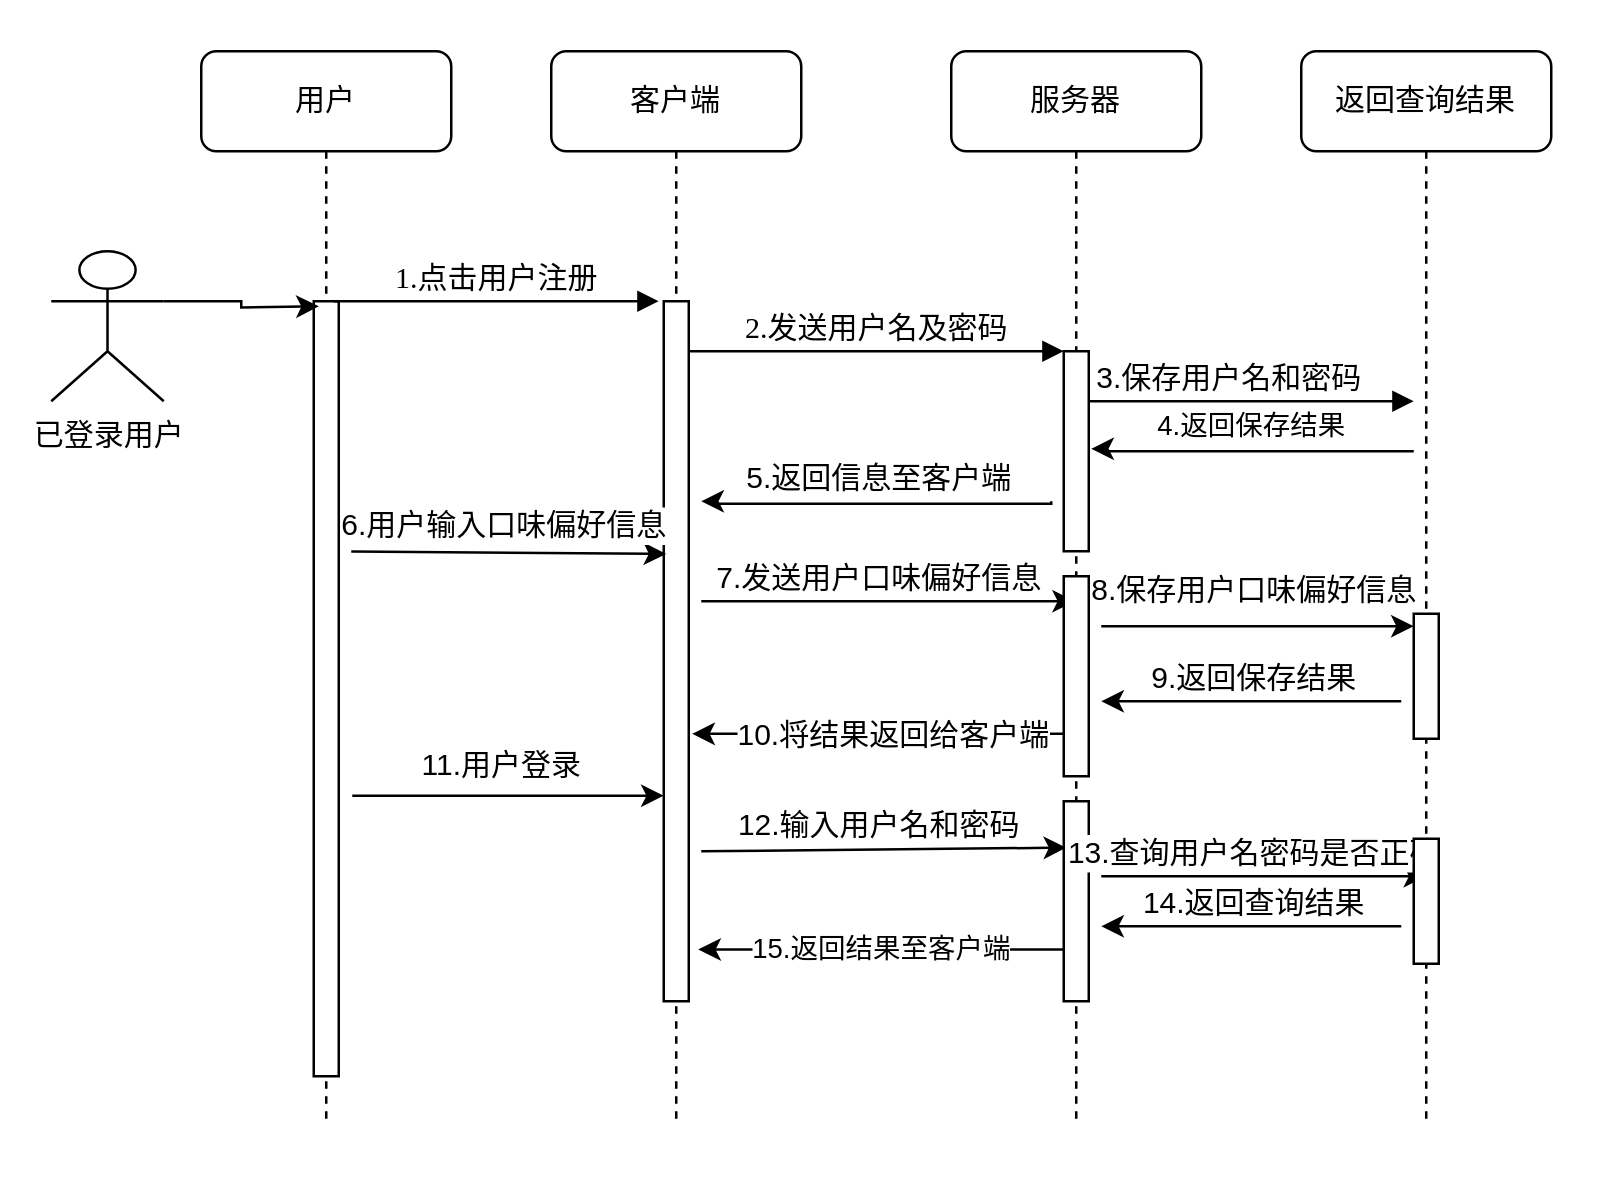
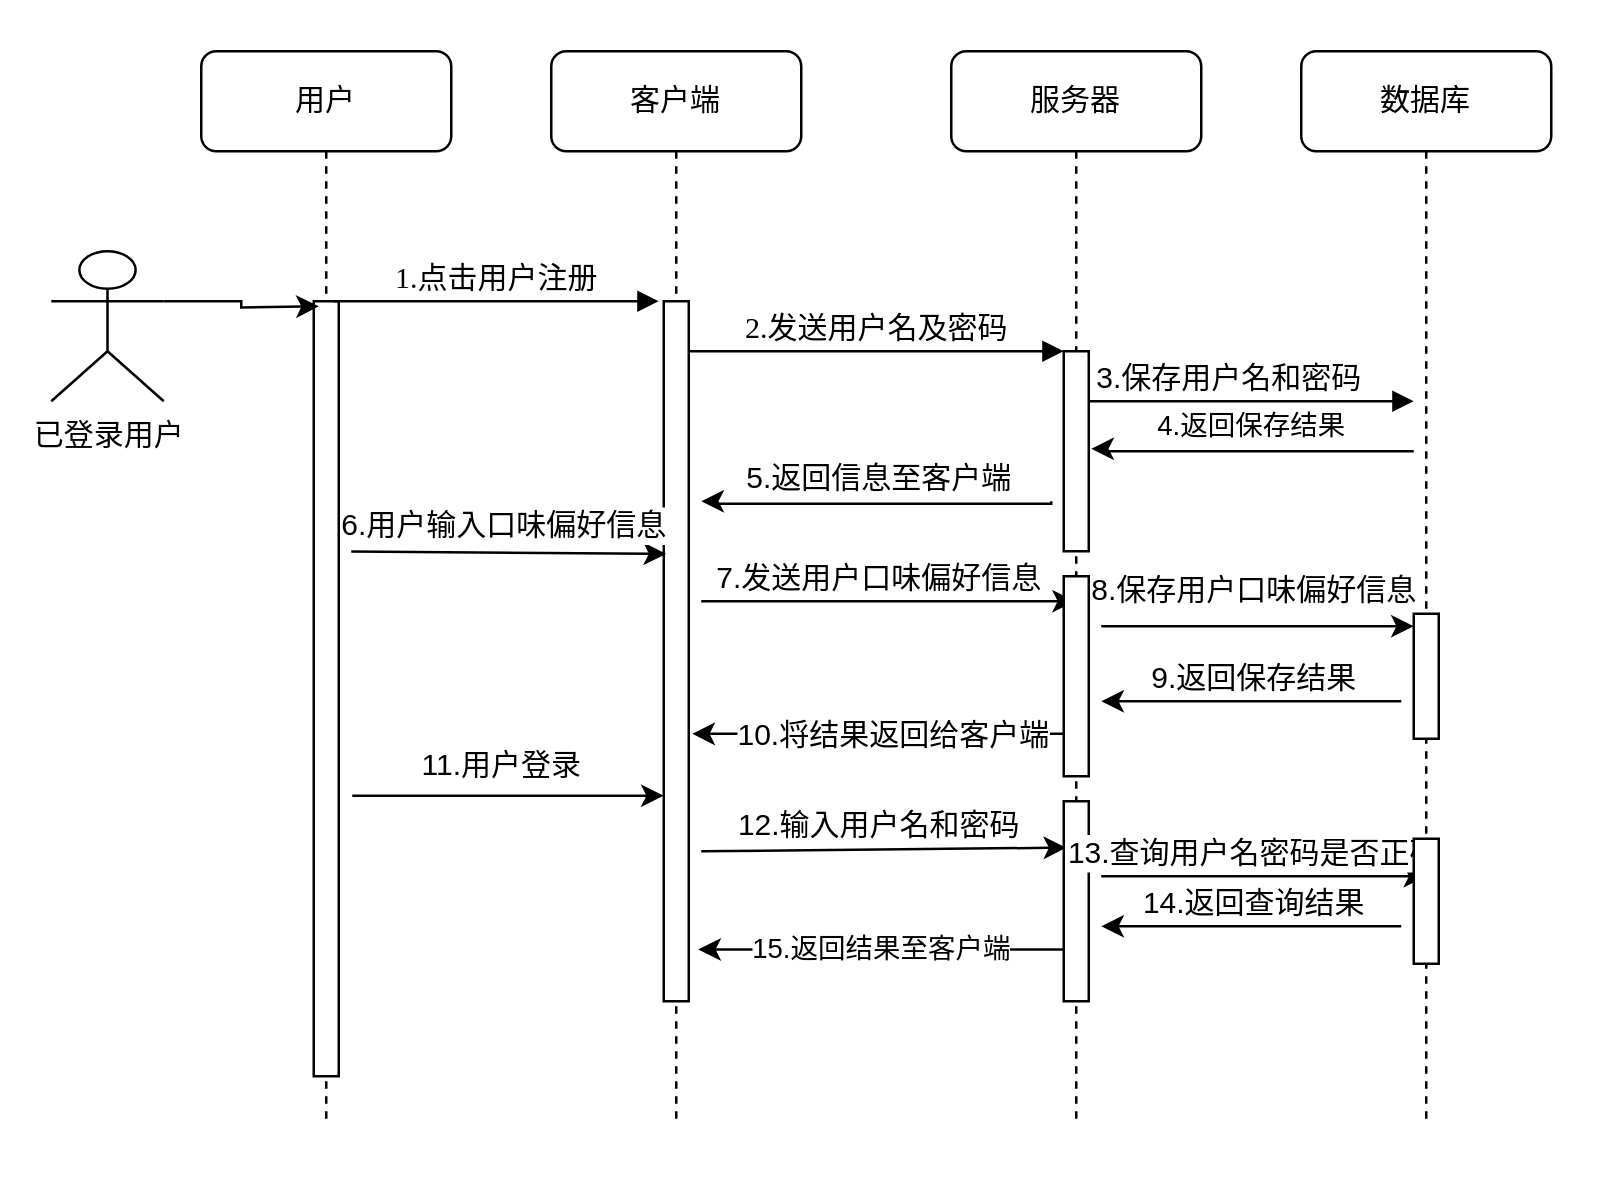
node "返回查询结果": label "返回查询结果" -> "数据库"
